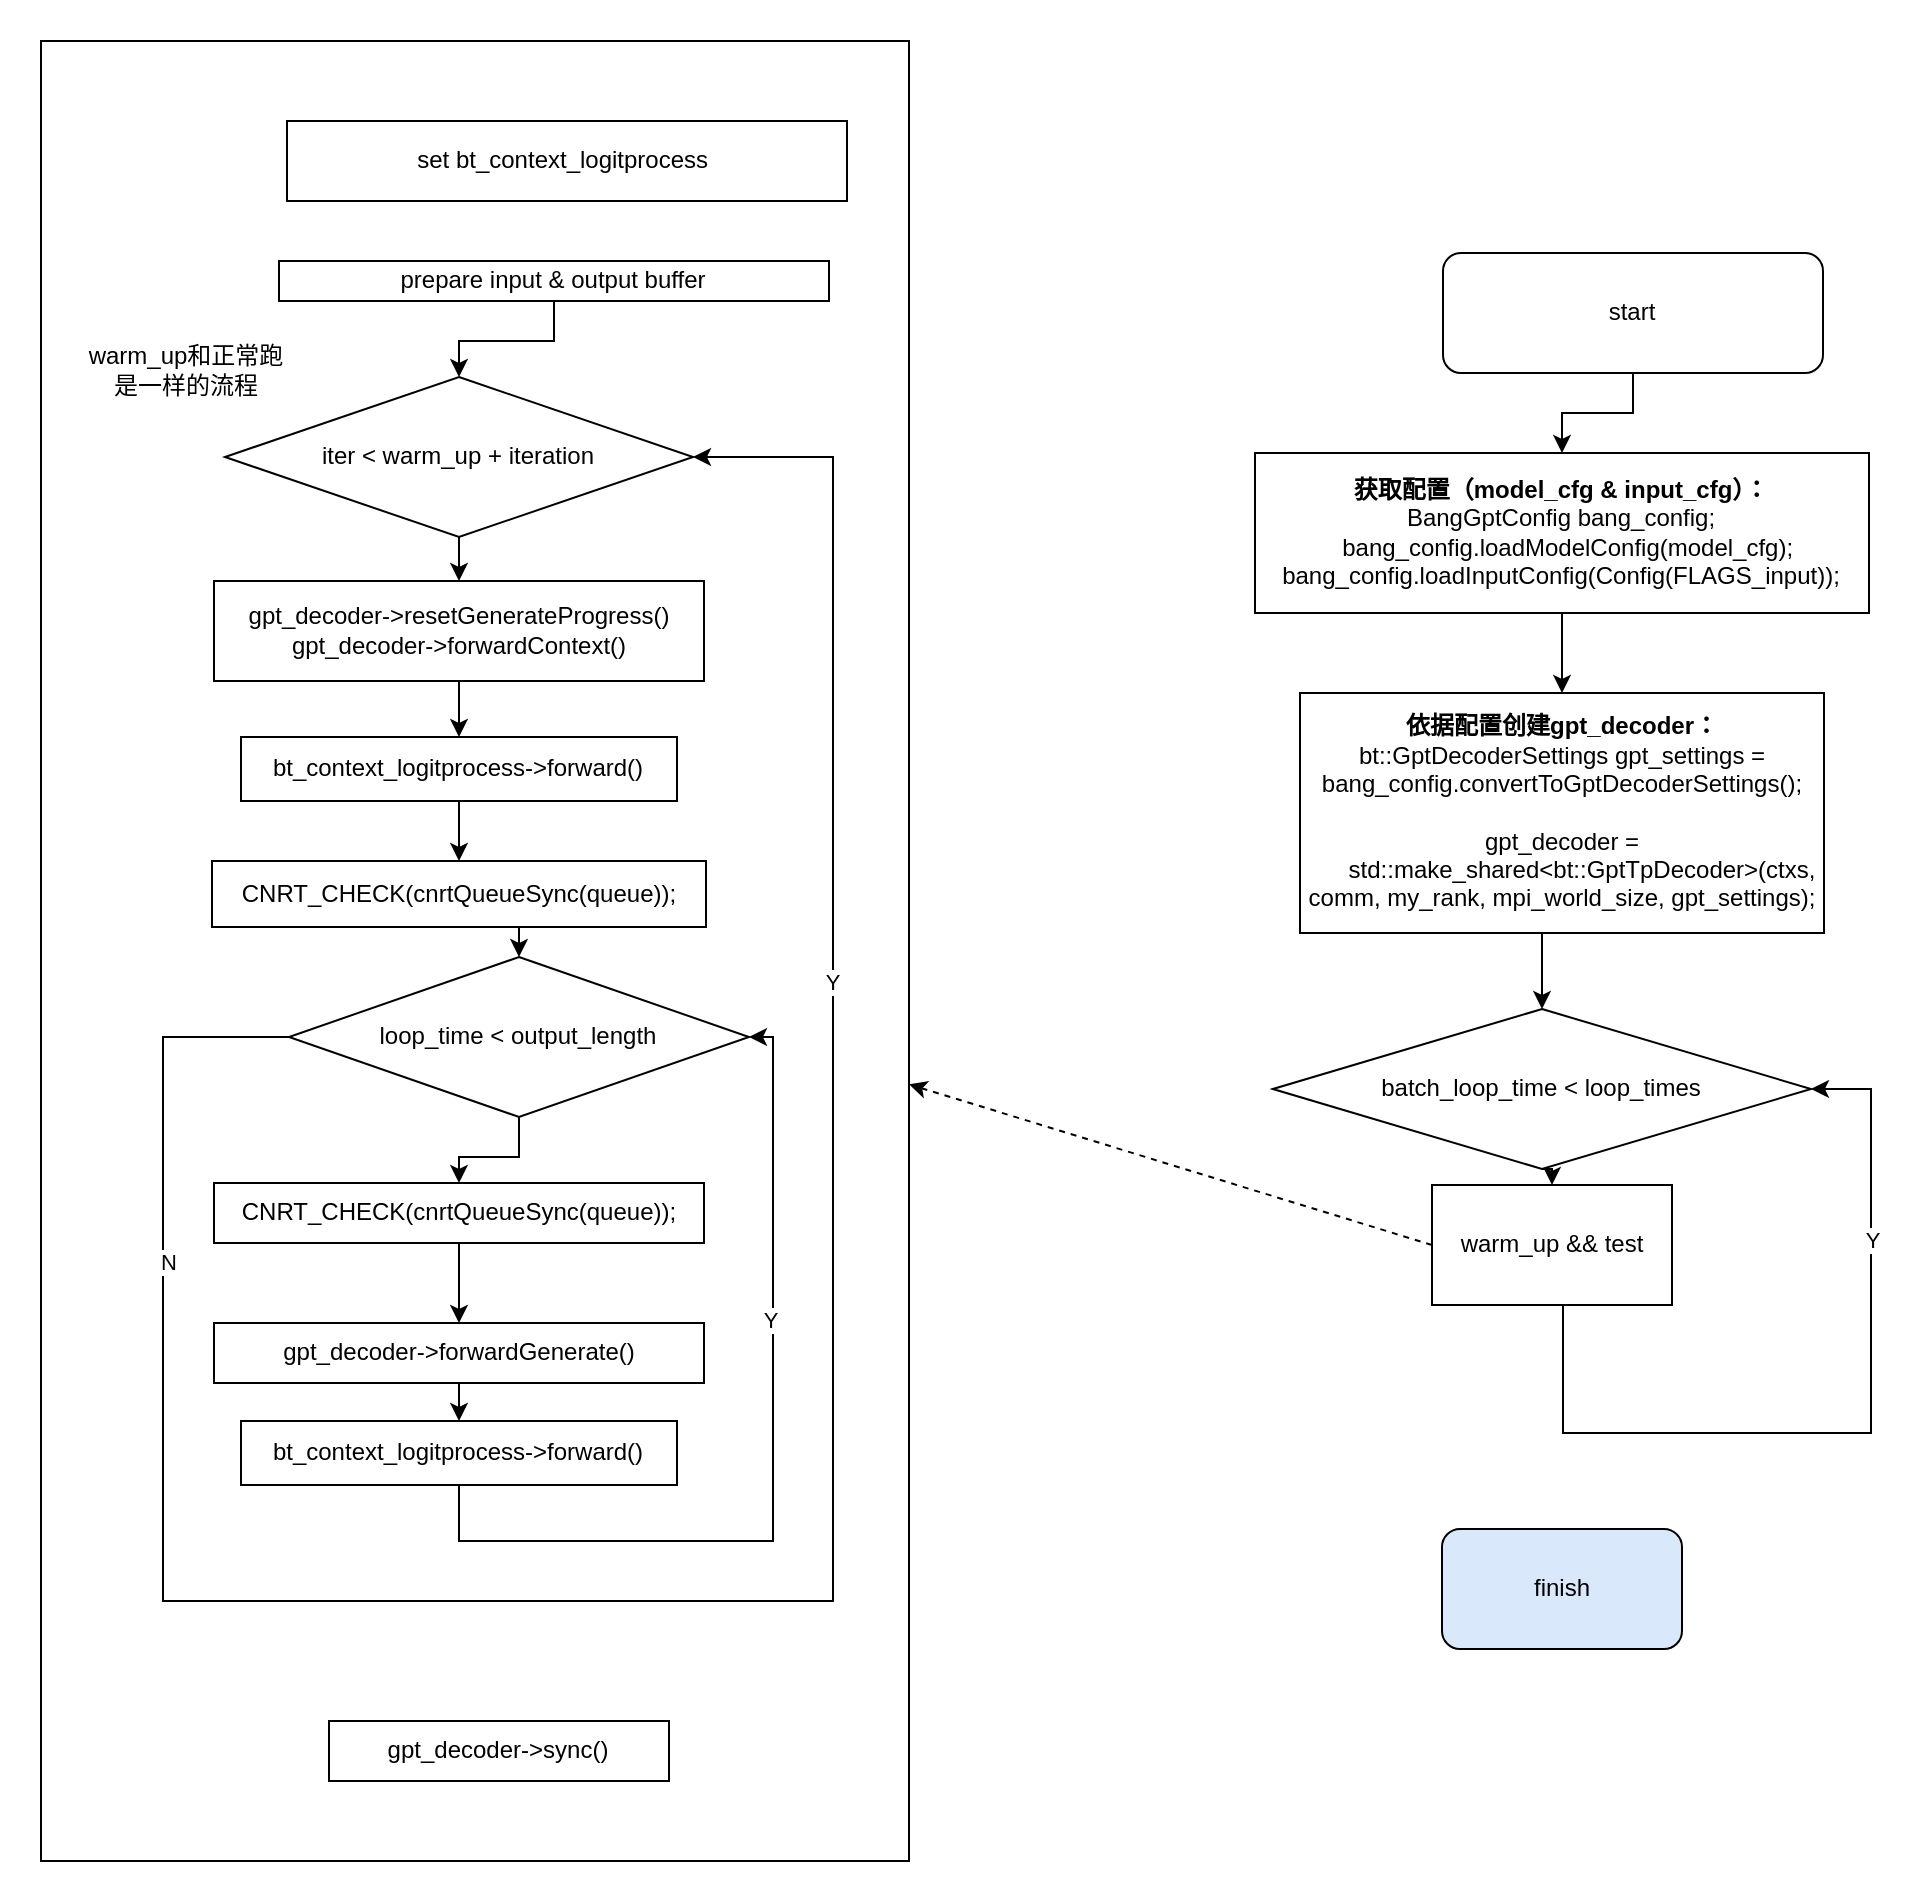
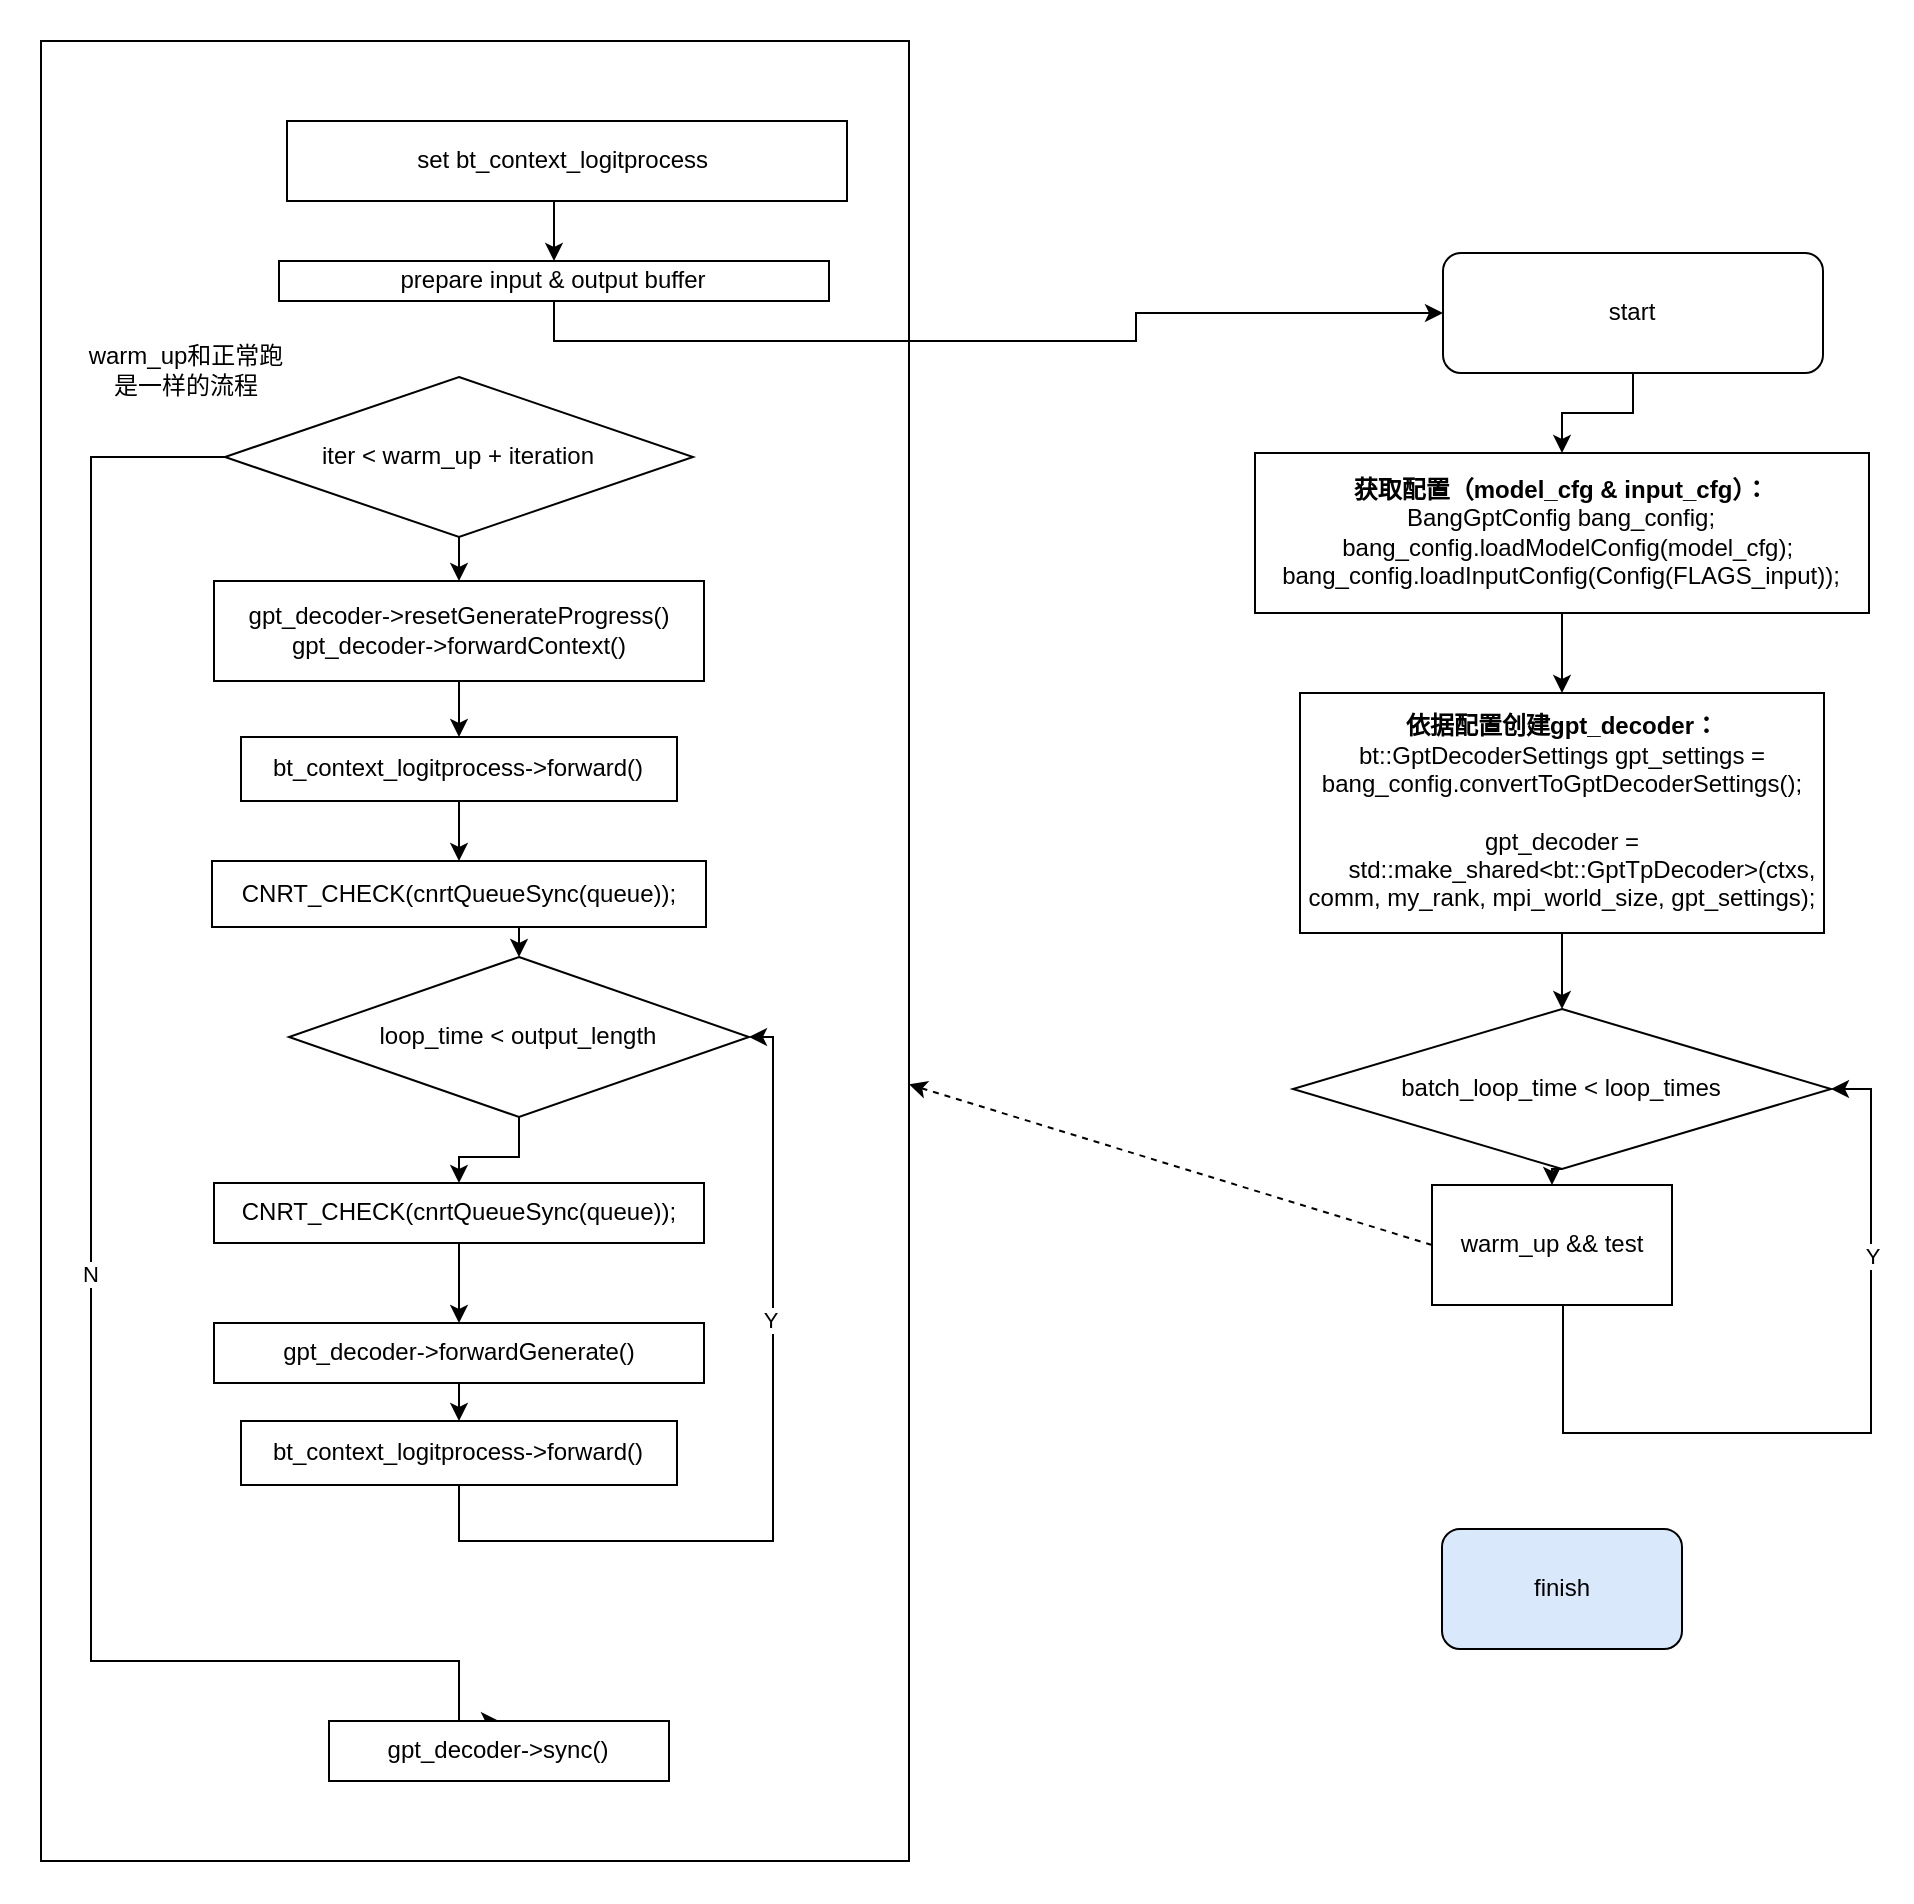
edge "set bt_context_logitprocess" -> "prepare input & output buffer": added
edge "prepare input & output buffer" -> "iter < warm_up + iteration": now "prepare input & output buffer" -> "start"
node "batch_loop_time < loop_times": moved (1542, 1089) -> (1562, 1089)
edge "iter < warm_up + iteration" -> "gpt_decoder->sync()": added, label "N"
edge "loop_time < output_length" -> "iter < warm_up + iteration": removed, labels "N", "Y"
